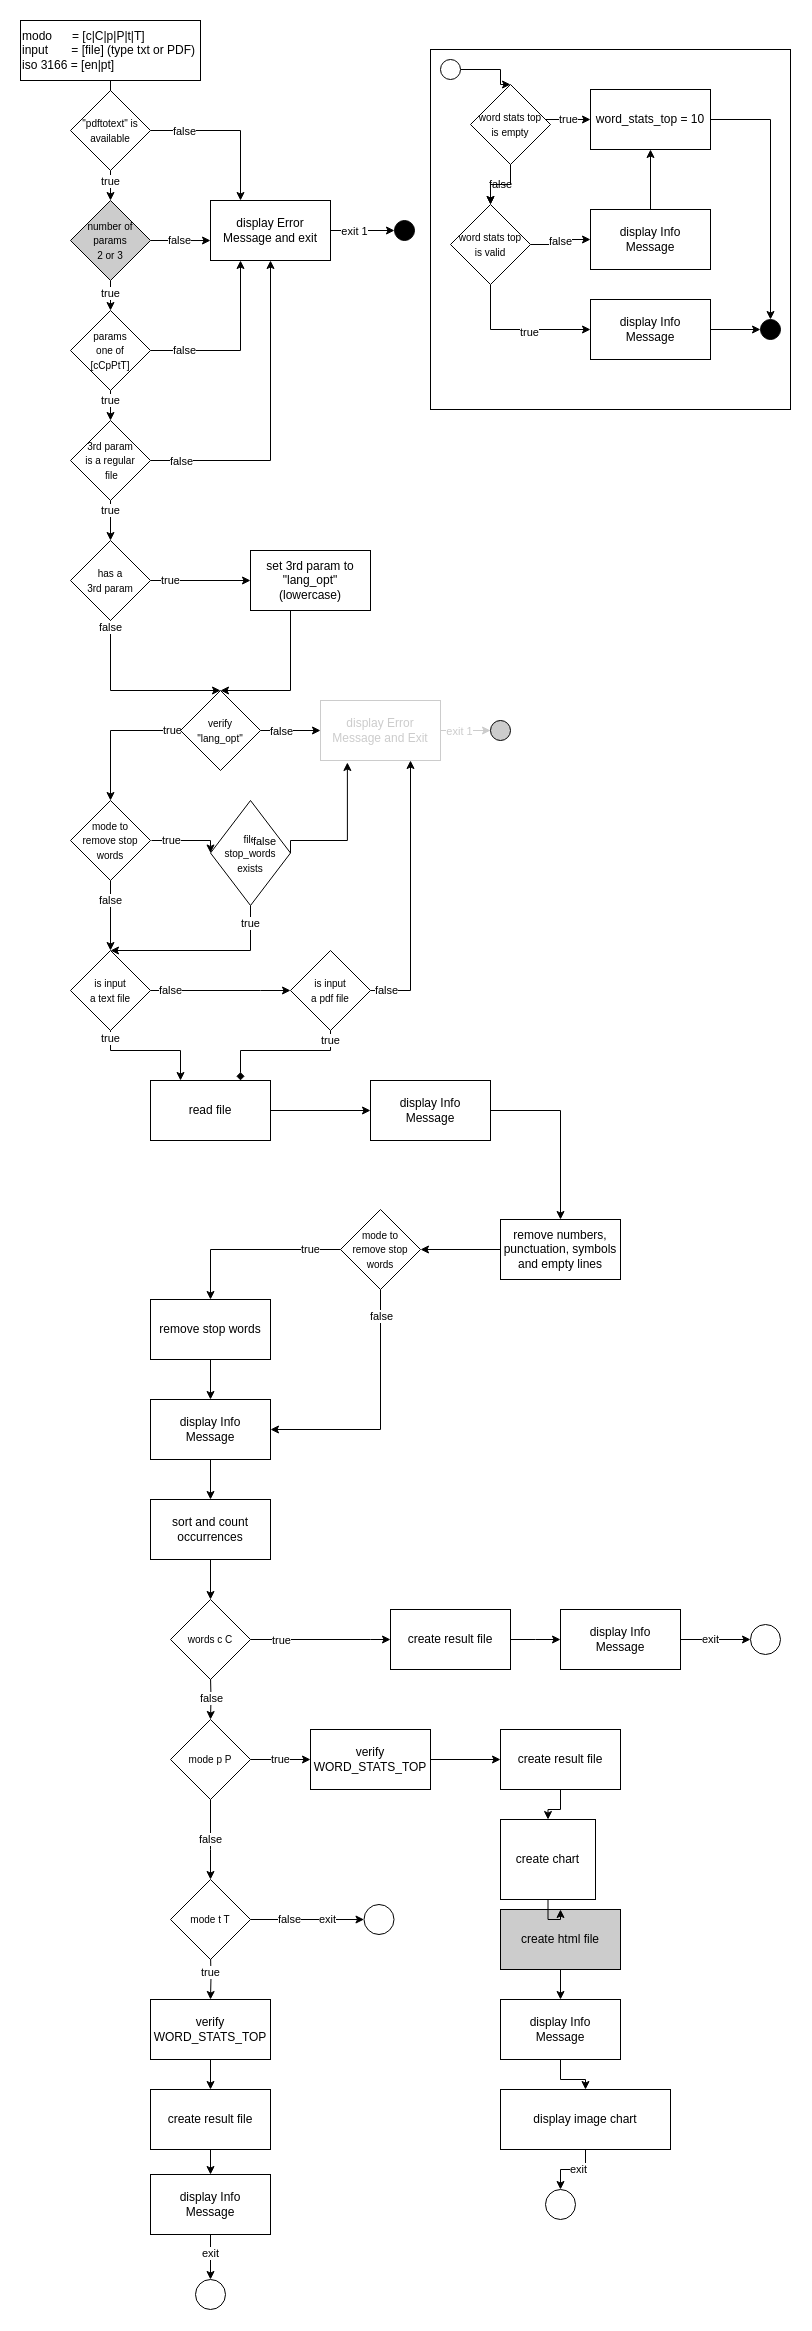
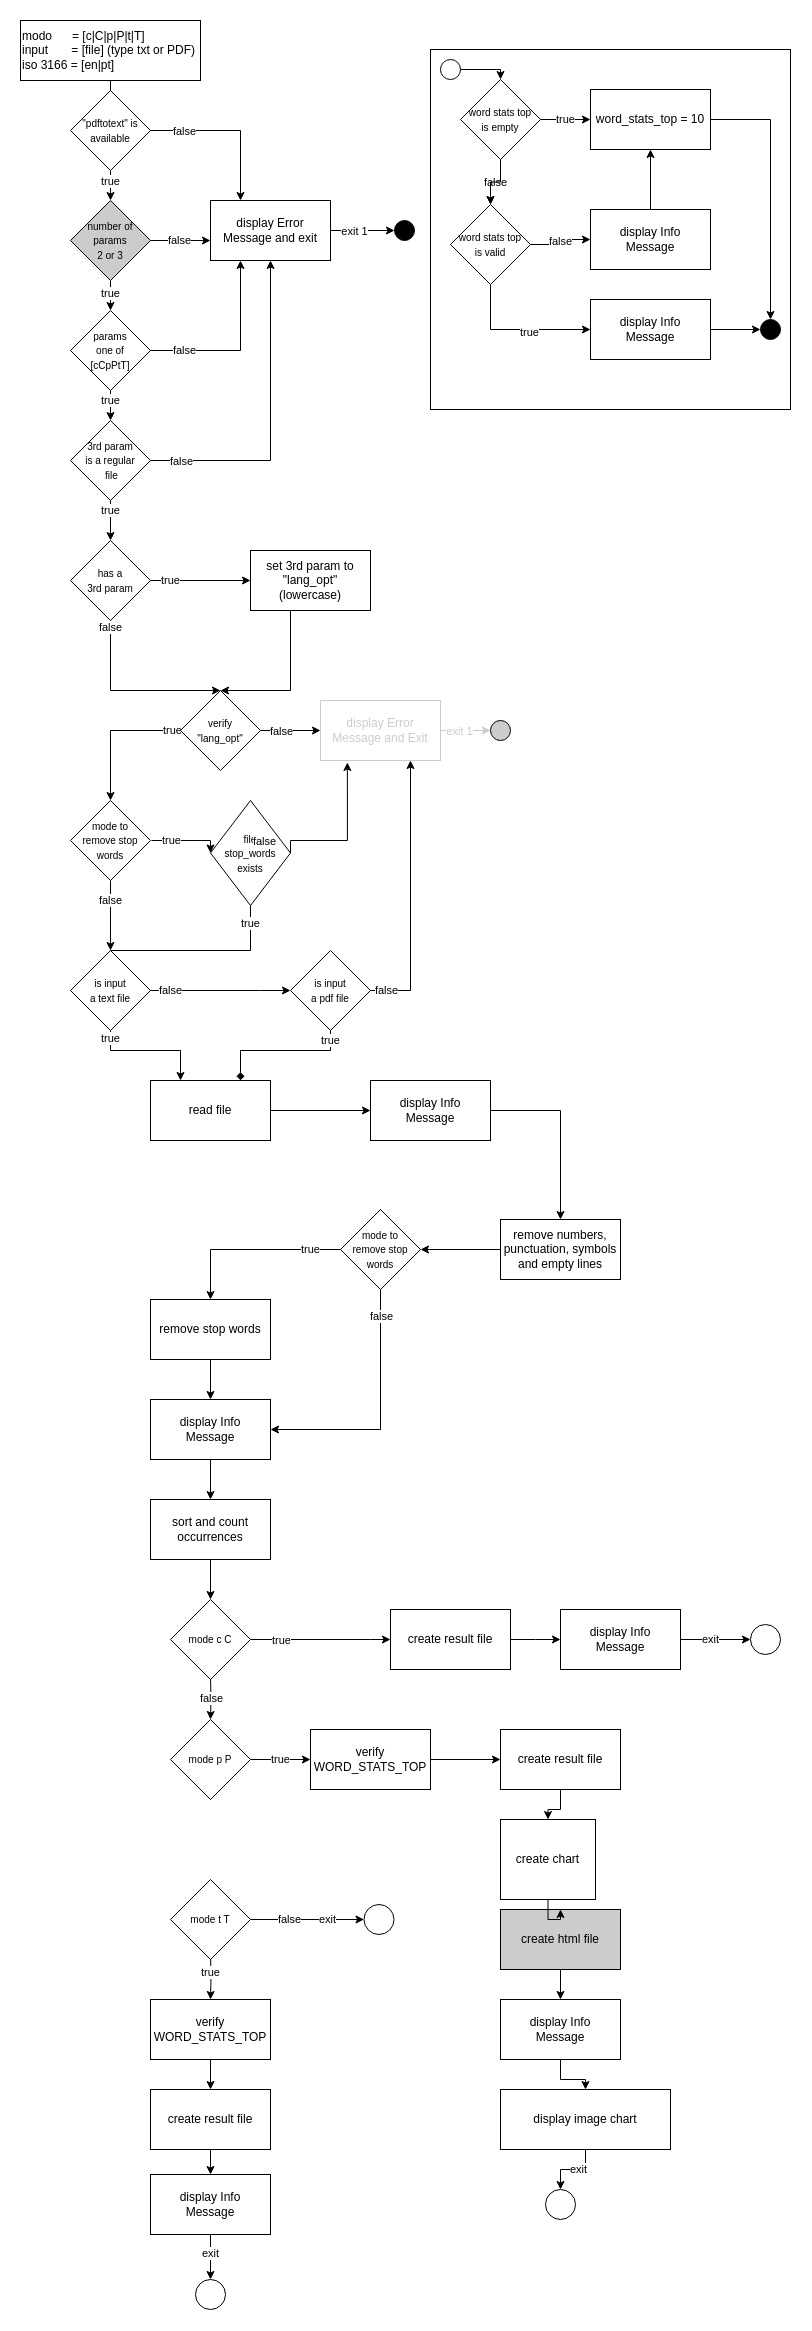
node "word stats top is empty": moved (511, 125) -> (501, 120)
edge "file stop_words exists" -> "is input a text file": arrowhead classic -> none
node "words c C": label "words c C" -> "mode c C"
edge "mode p P" -> "mode t T": removed, label "false"
